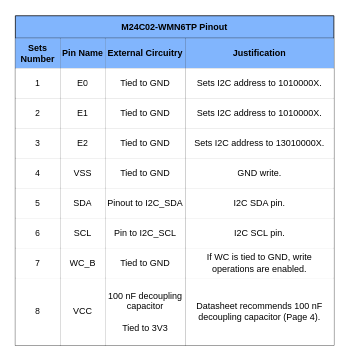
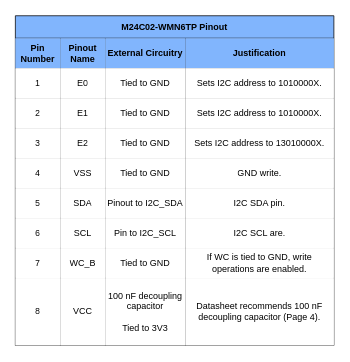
node "Sets Number": label "Sets Number" -> "Pin Number"
node "Pin Name": label "Pin Name" -> "Pinout Name"
node "I2C SCL pin.": label "I2C SCL pin." -> "I2C SCL are."
